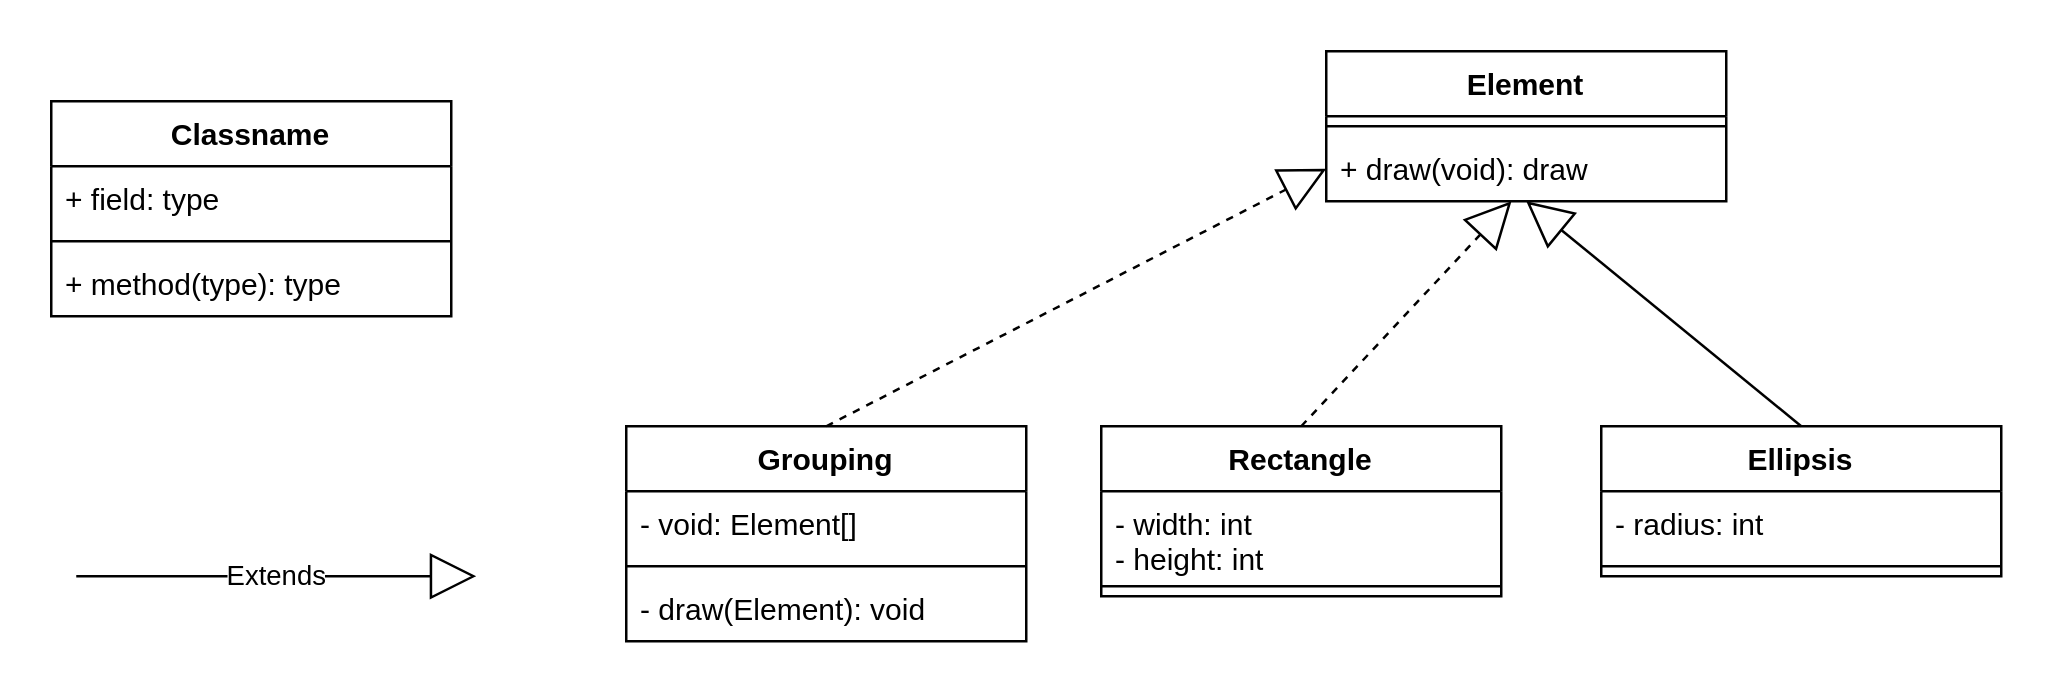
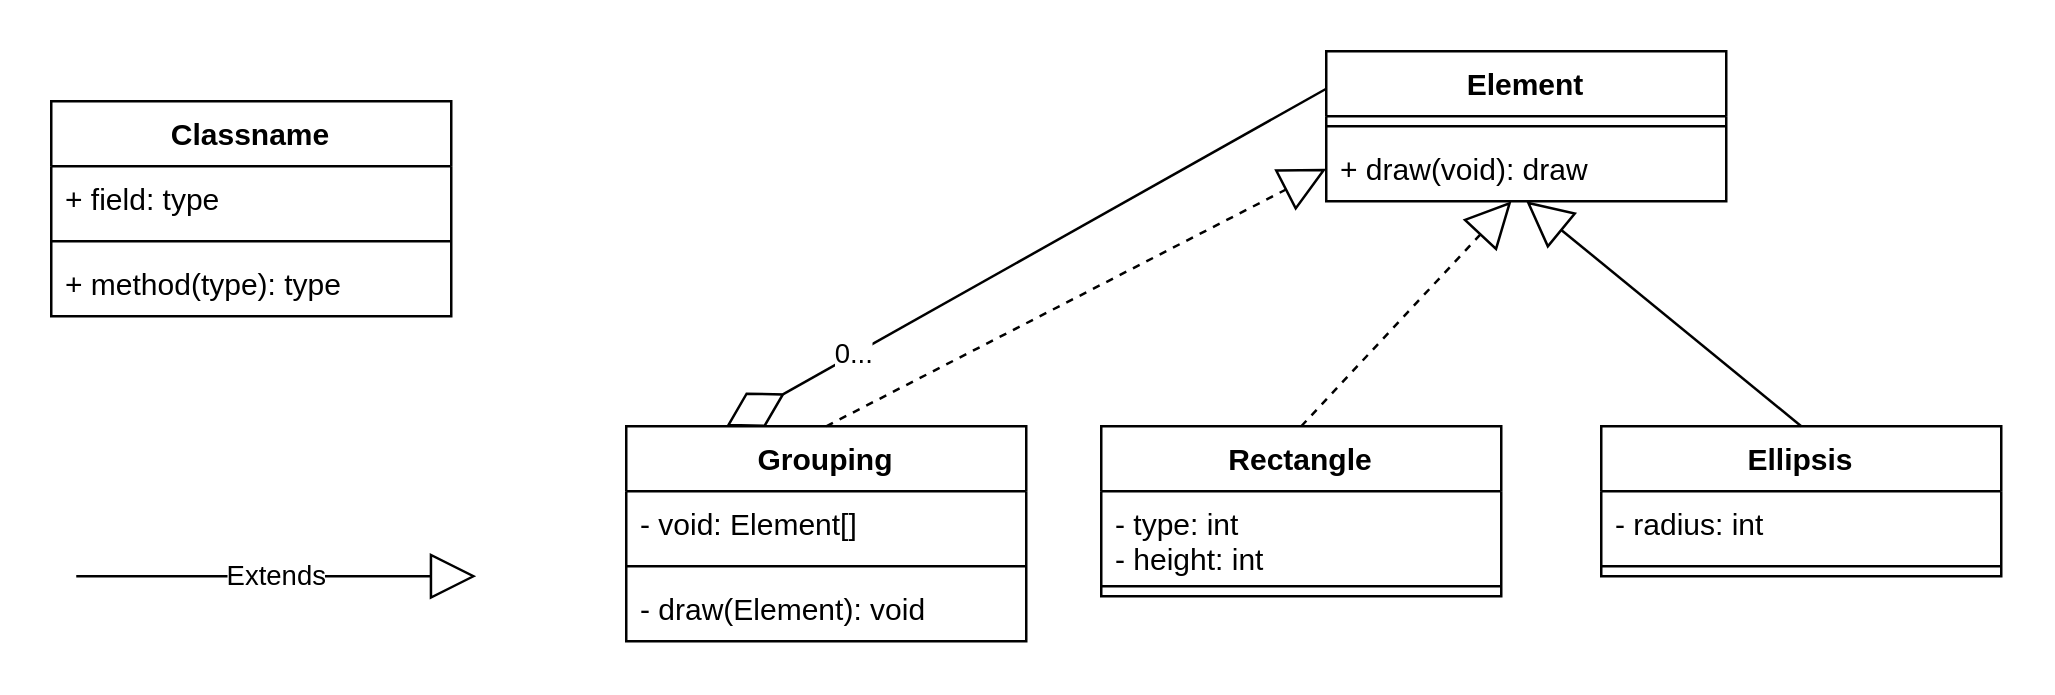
edge "Element" -> "Grouping": added, label "0..."
node "- width: int - height: int": label "- width: int - height: int" -> "- type: int - height: int"
